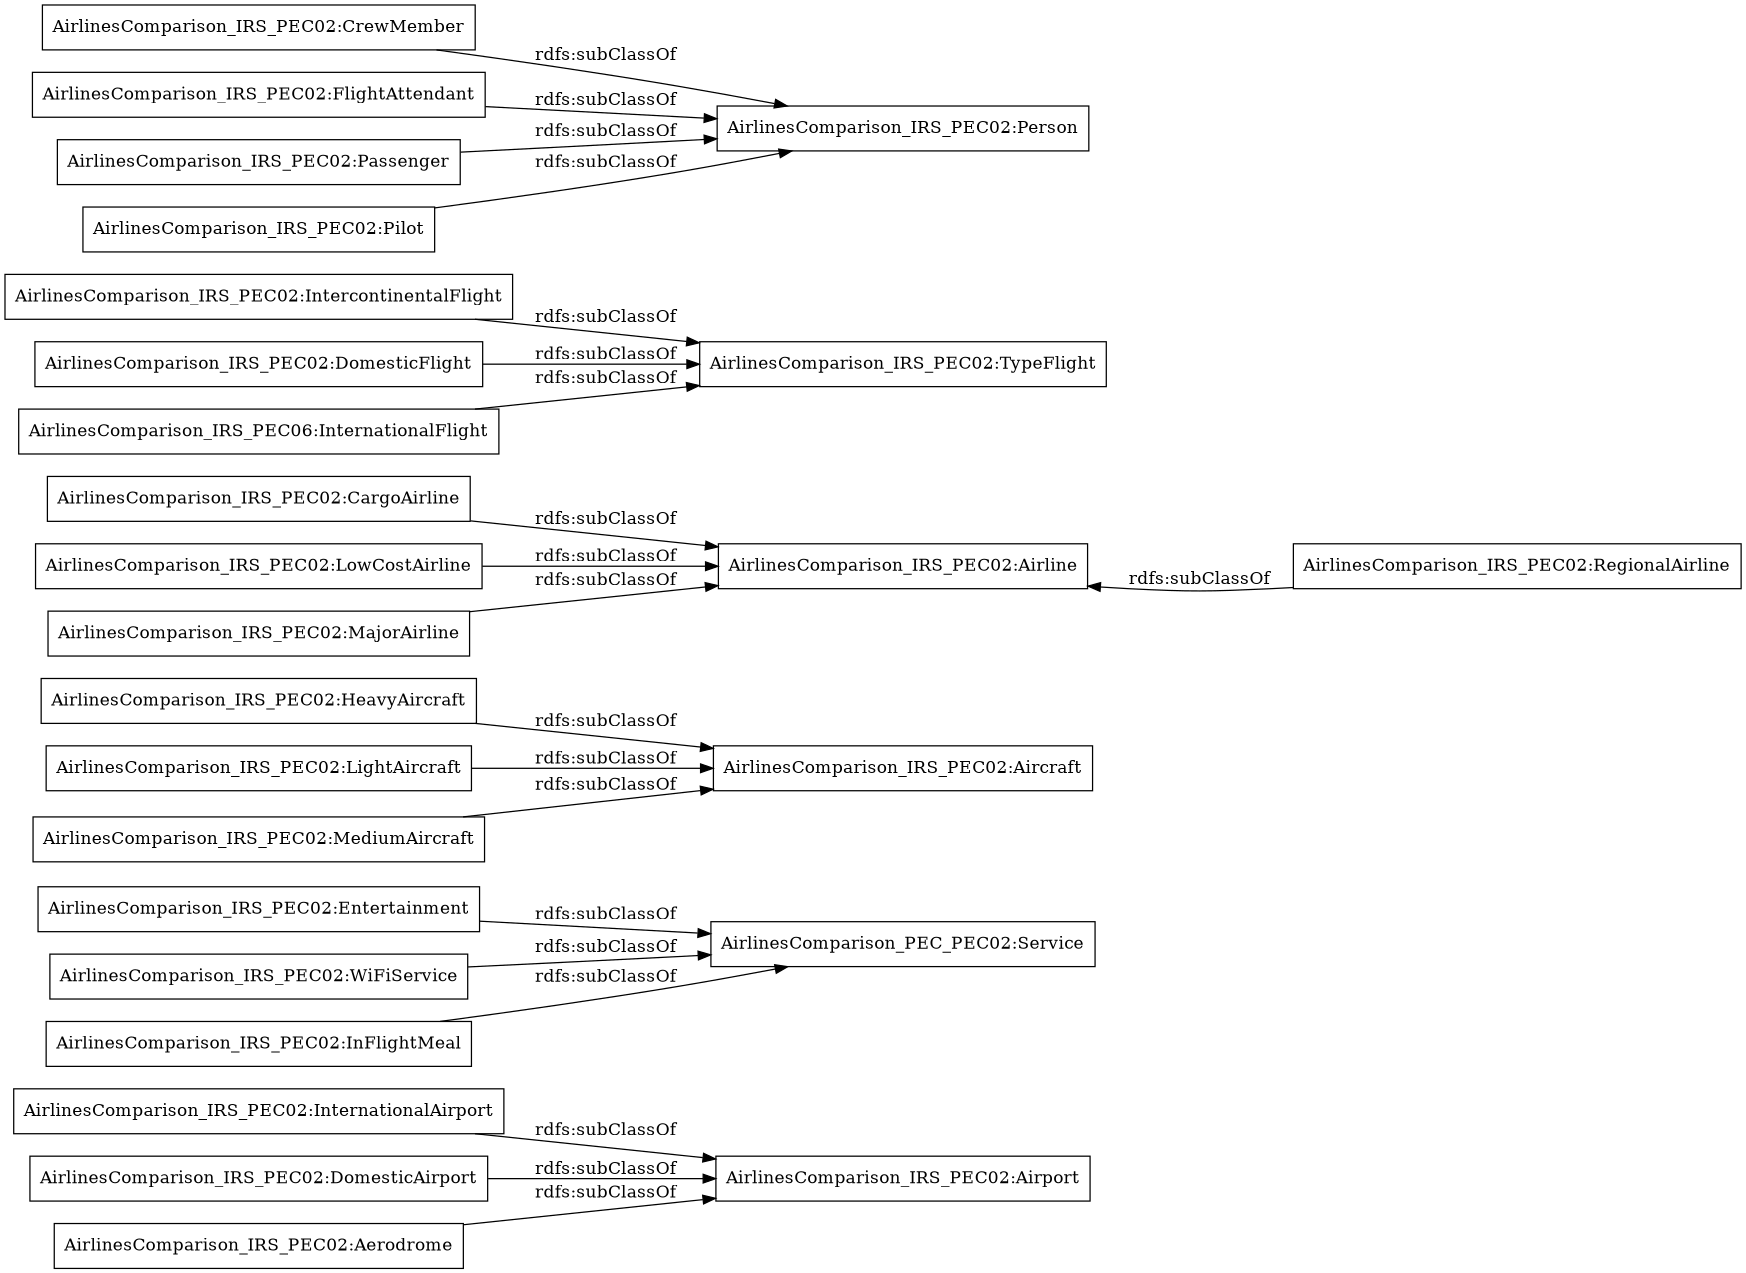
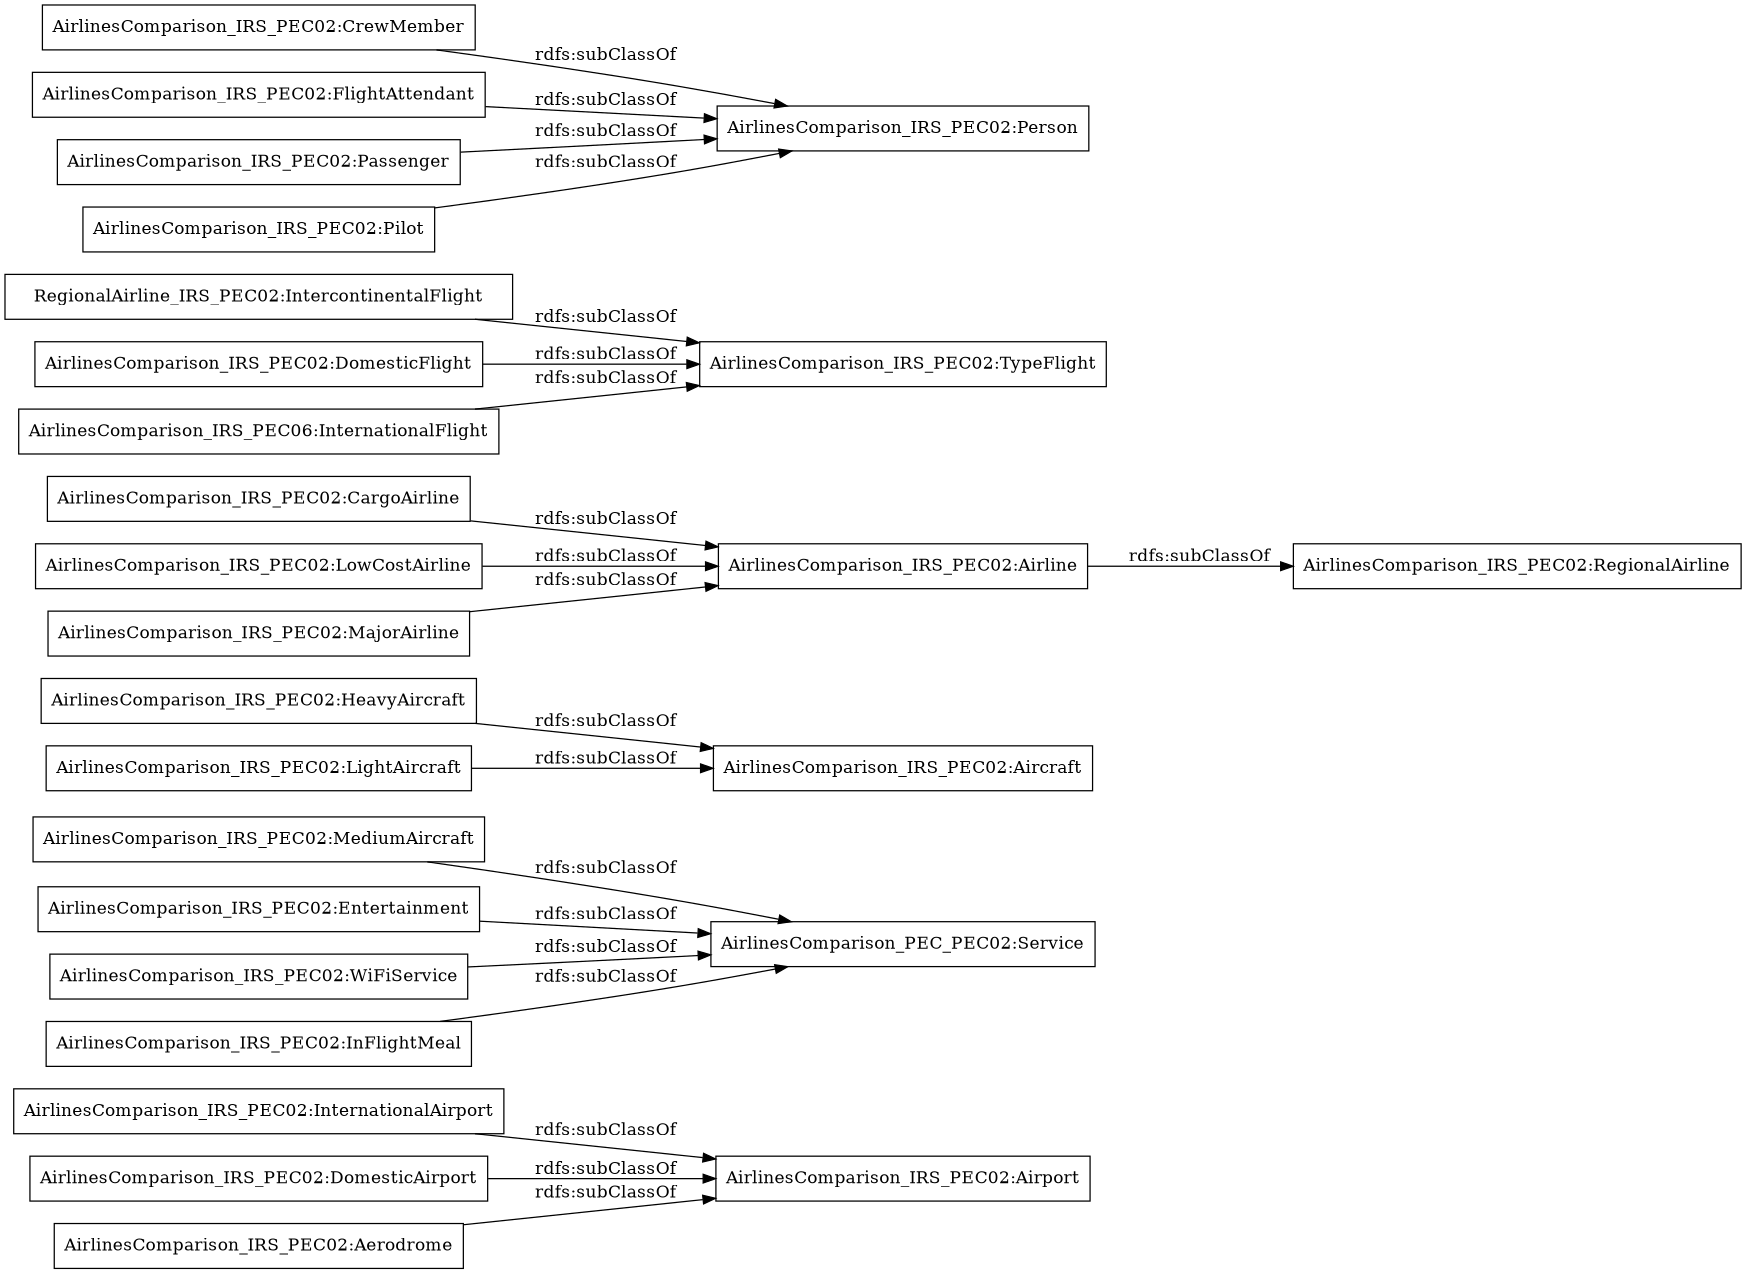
node "AirlinesComparison_IRS_PEC02:IntercontinentalFlight": label "AirlinesComparison_IRS_PEC02:IntercontinentalFlight" -> "RegionalAirline_IRS_PEC02:IntercontinentalFlight"
edge "AirlinesComparison_IRS_PEC02:RegionalAirline" -> "AirlinesComparison_IRS_PEC02:Airline": reversed
edge "AirlinesComparison_IRS_PEC02:MediumAircraft" -> "AirlinesComparison_IRS_PEC02:Aircraft": now "AirlinesComparison_IRS_PEC02:MediumAircraft" -> "AirlinesComparison_PEC_PEC02:Service"
